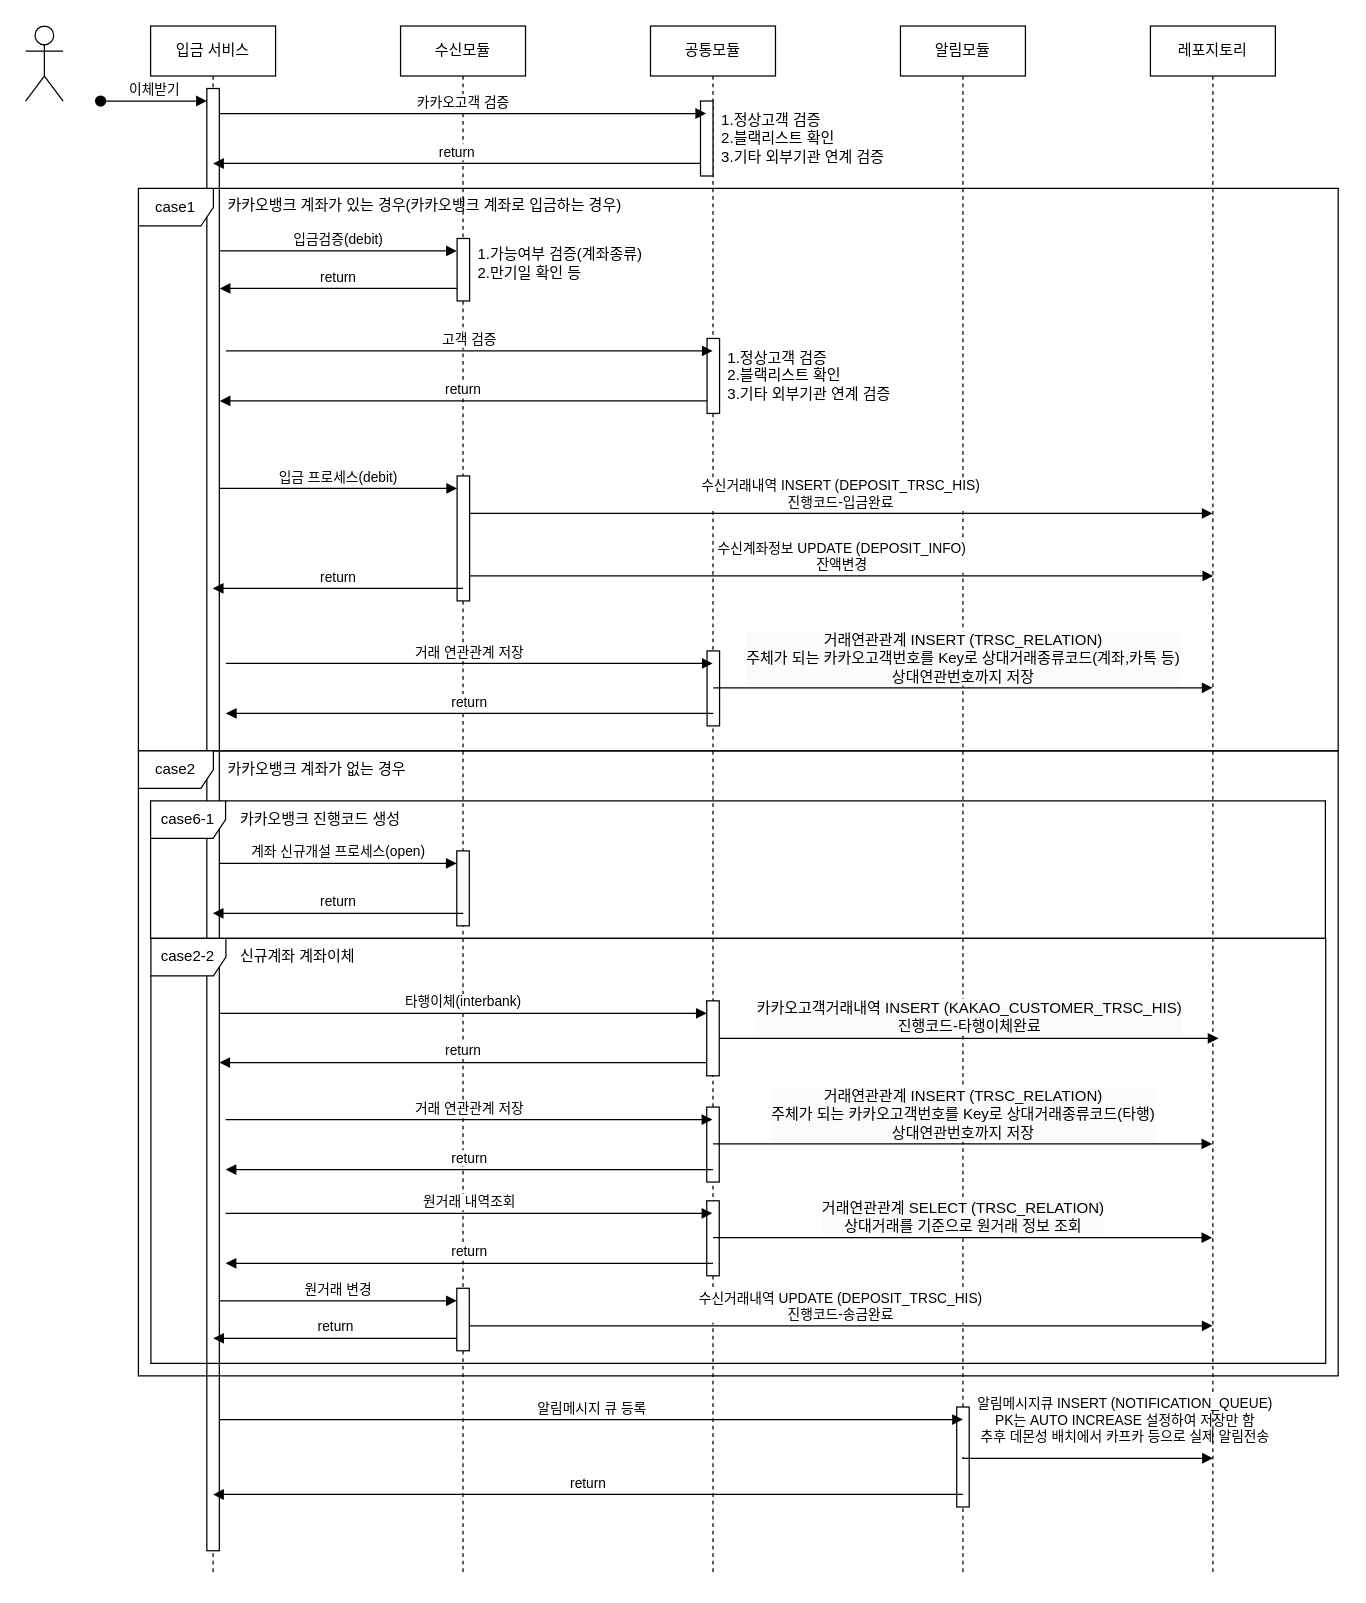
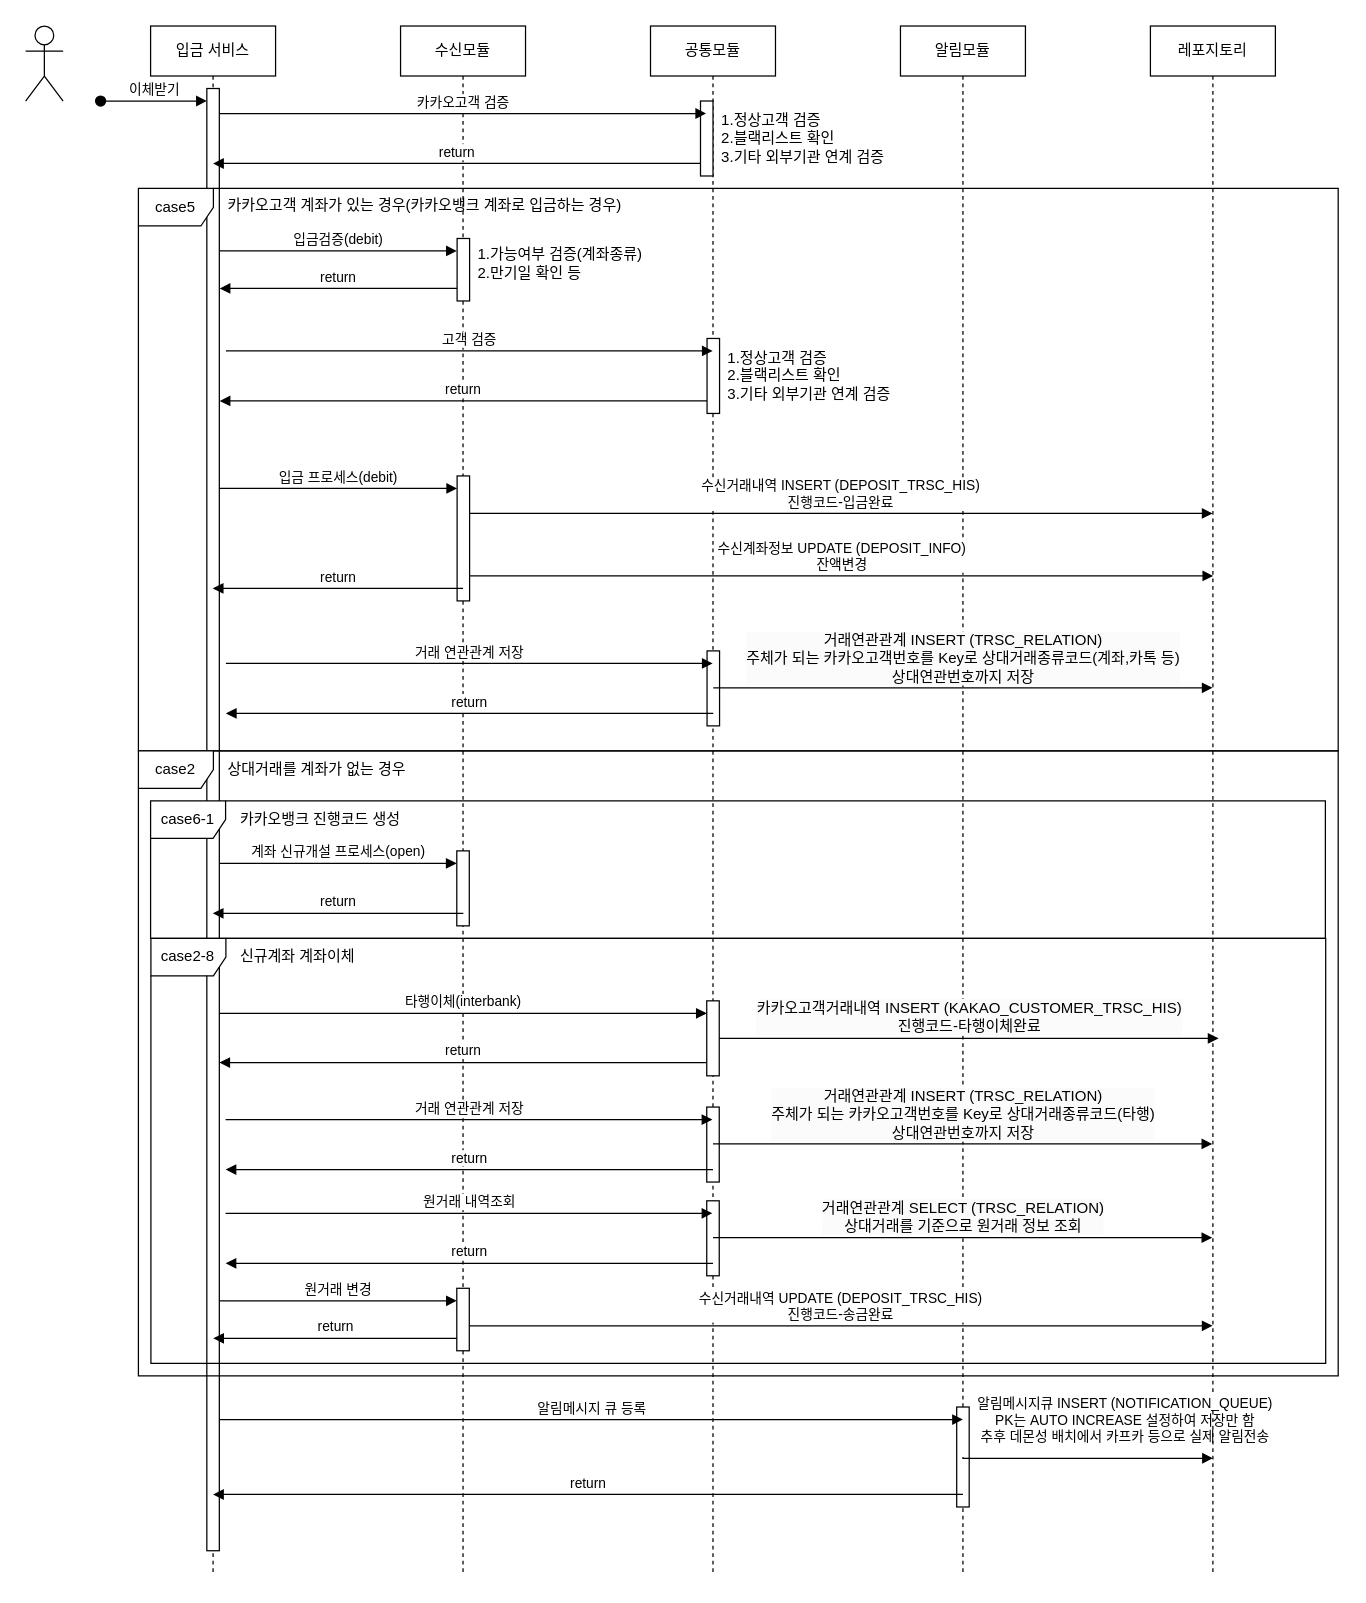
node "카카오뱅크 계좌가 있는 경우(카카오뱅크 계좌로 입금하는 경우)": label "카카오뱅크 계좌가 있는 경우(카카오뱅크 계좌로 입금하는 경우)" -> "카카오고객 계좌가 있는 경우(카카오뱅크 계좌로 입금하는 경우)"
node "case1": label "case1" -> "case5"
node "카카오뱅크 계좌가 없는 경우": label "카카오뱅크 계좌가 없는 경우" -> "상대거래를 계좌가 없는 경우"
node "case2-2": label "case2-2" -> "case2-8"
